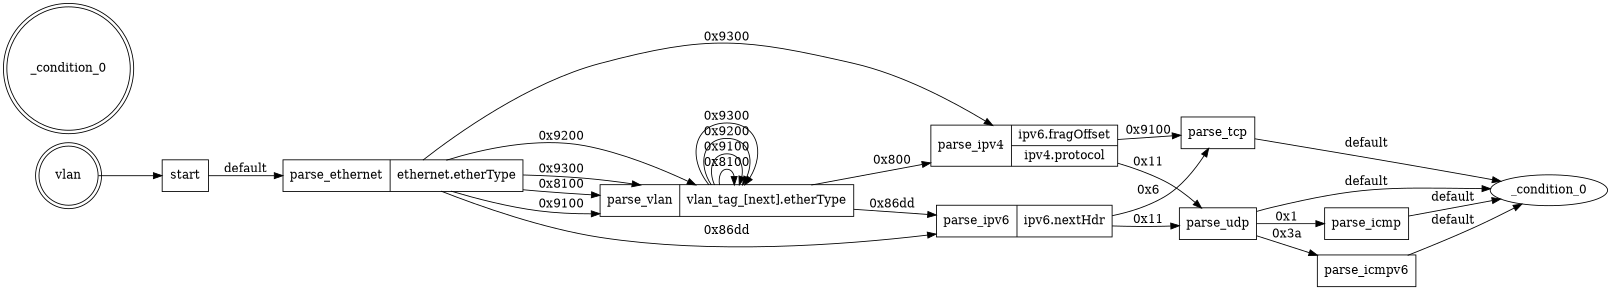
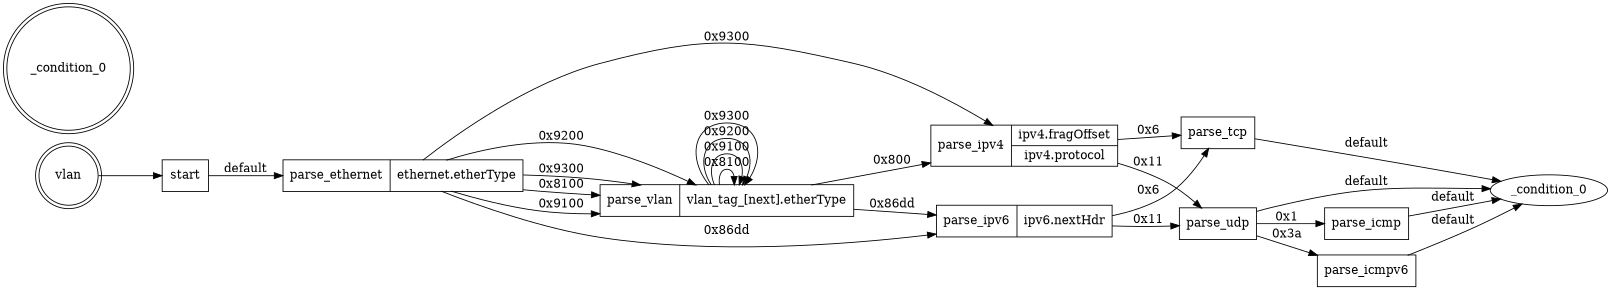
edge "parse_ipv4" -> "parse_tcp": label "0x9100" -> "0x6"
node "parse_ipv4": text "ipv6.fragOffset" -> "ipv4.fragOffset"
